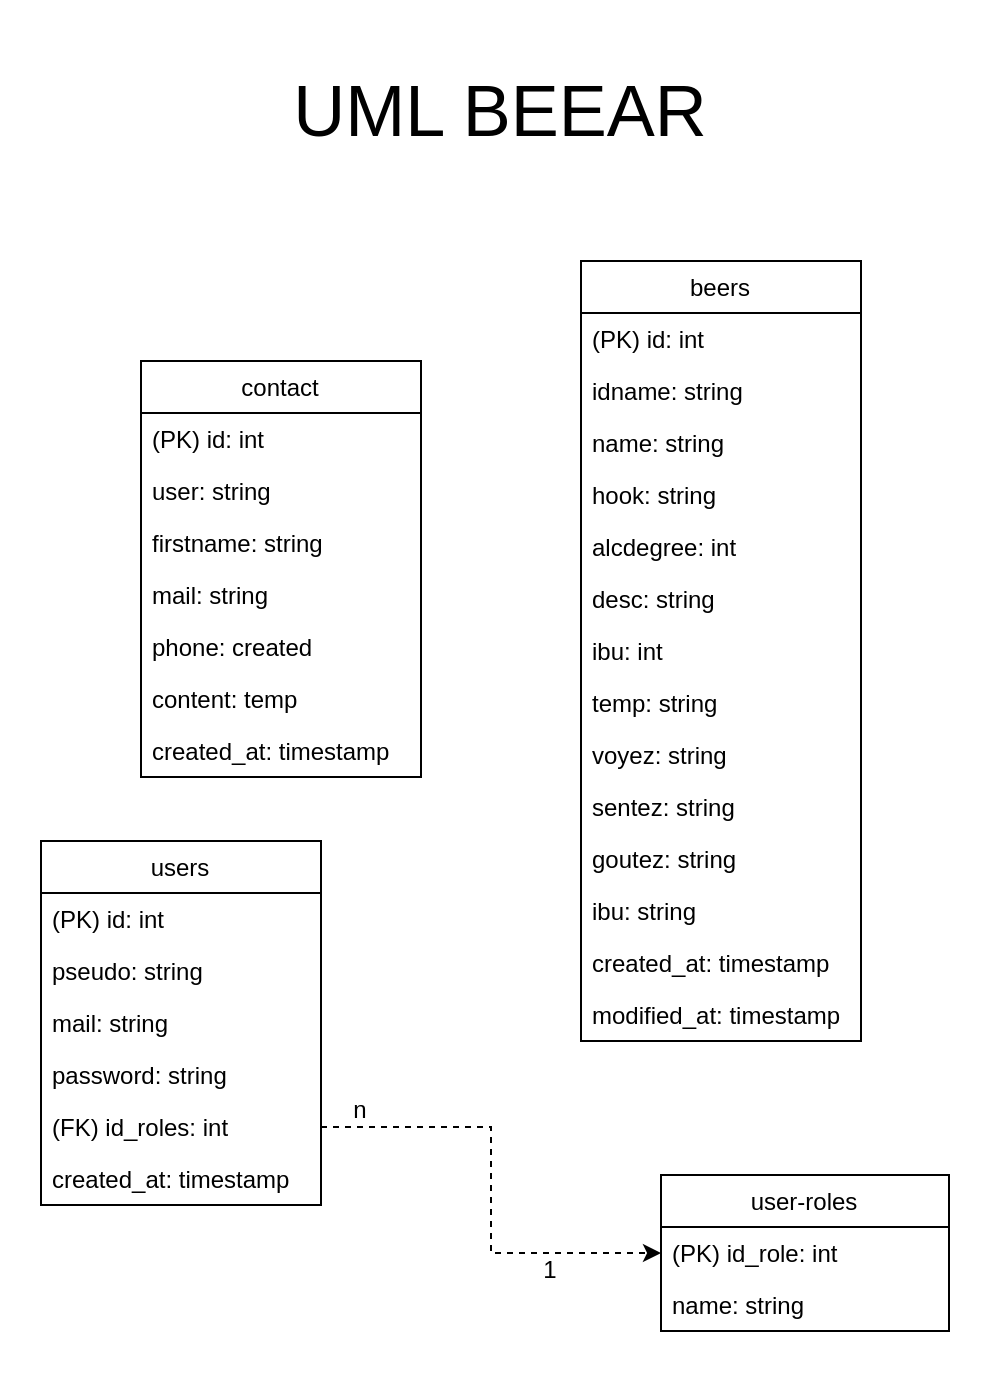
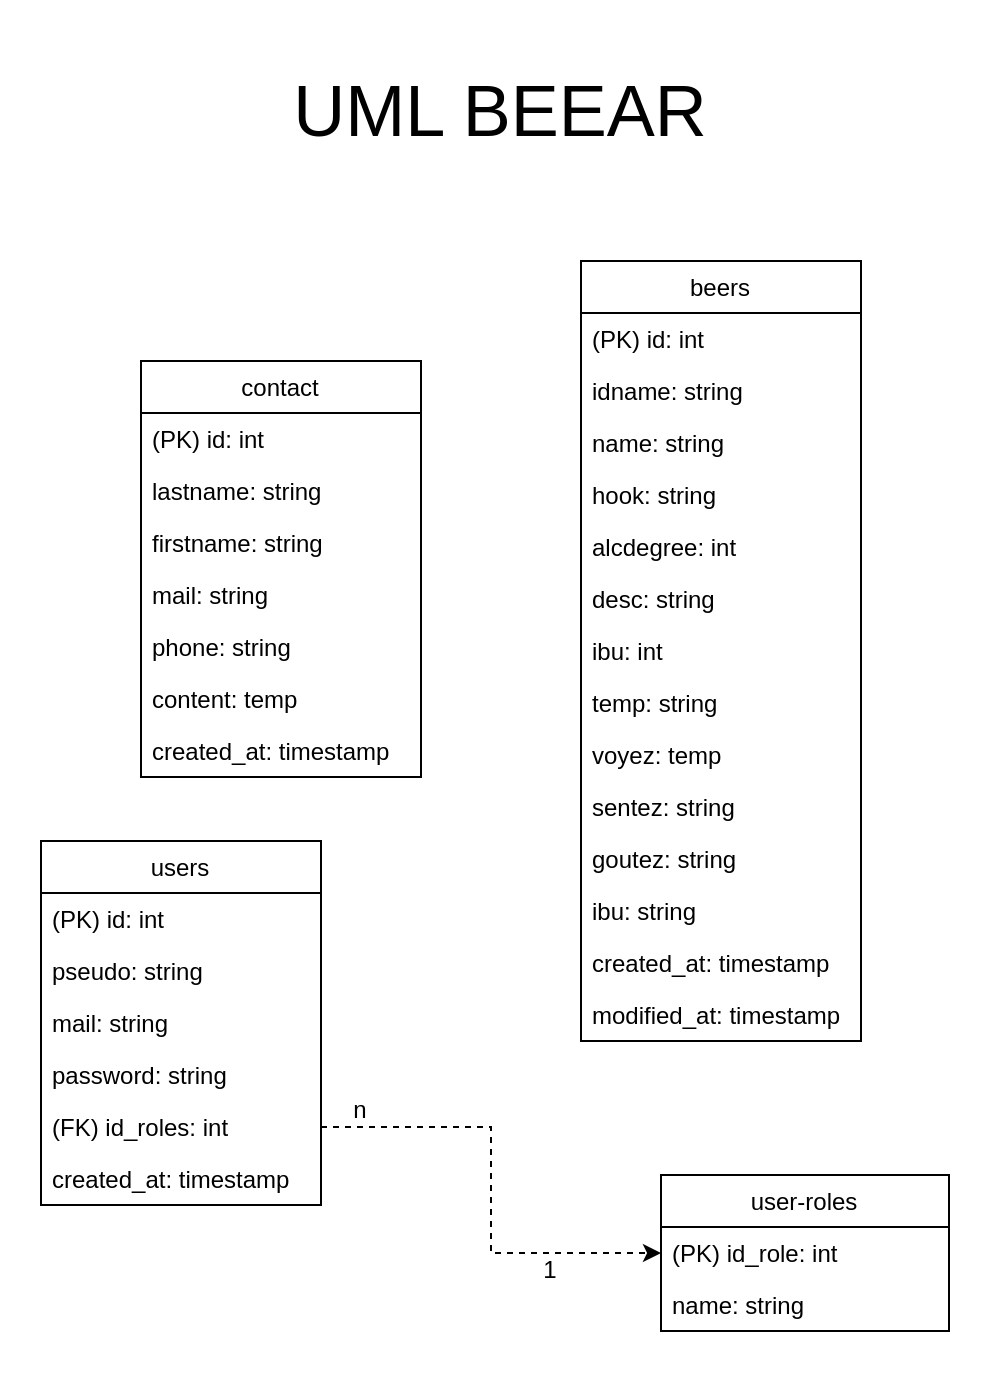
node "user: string": label "user: string" -> "lastname: string"
node "phone: created": label "phone: created" -> "phone: string"
node "voyez: string": label "voyez: string" -> "voyez: temp"
